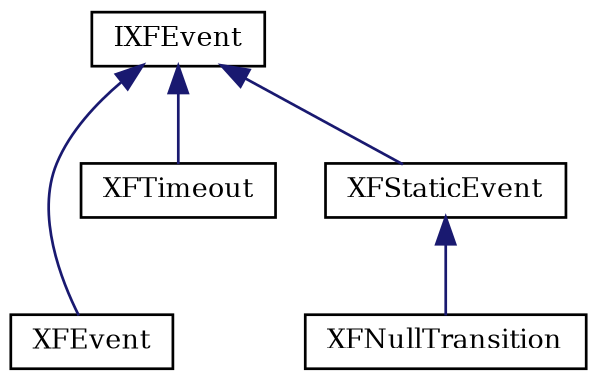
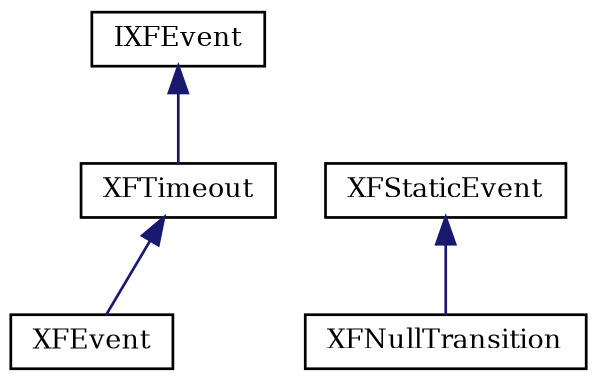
edge "XFStaticEvent" -> "IXFEvent": removed
edge "XFEvent" -> "IXFEvent": now "XFEvent" -> "XFTimeout"
